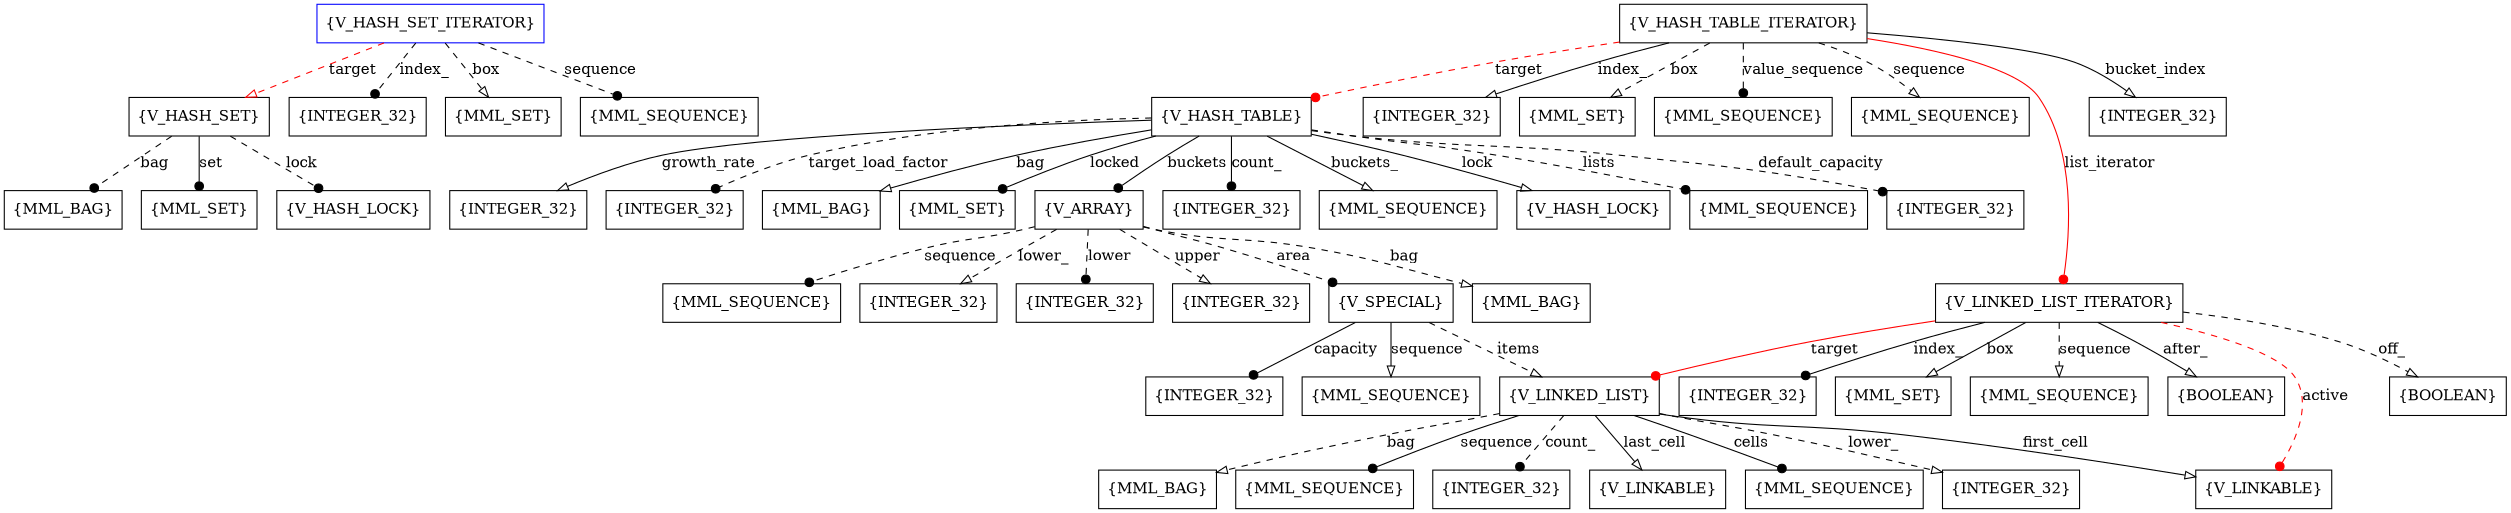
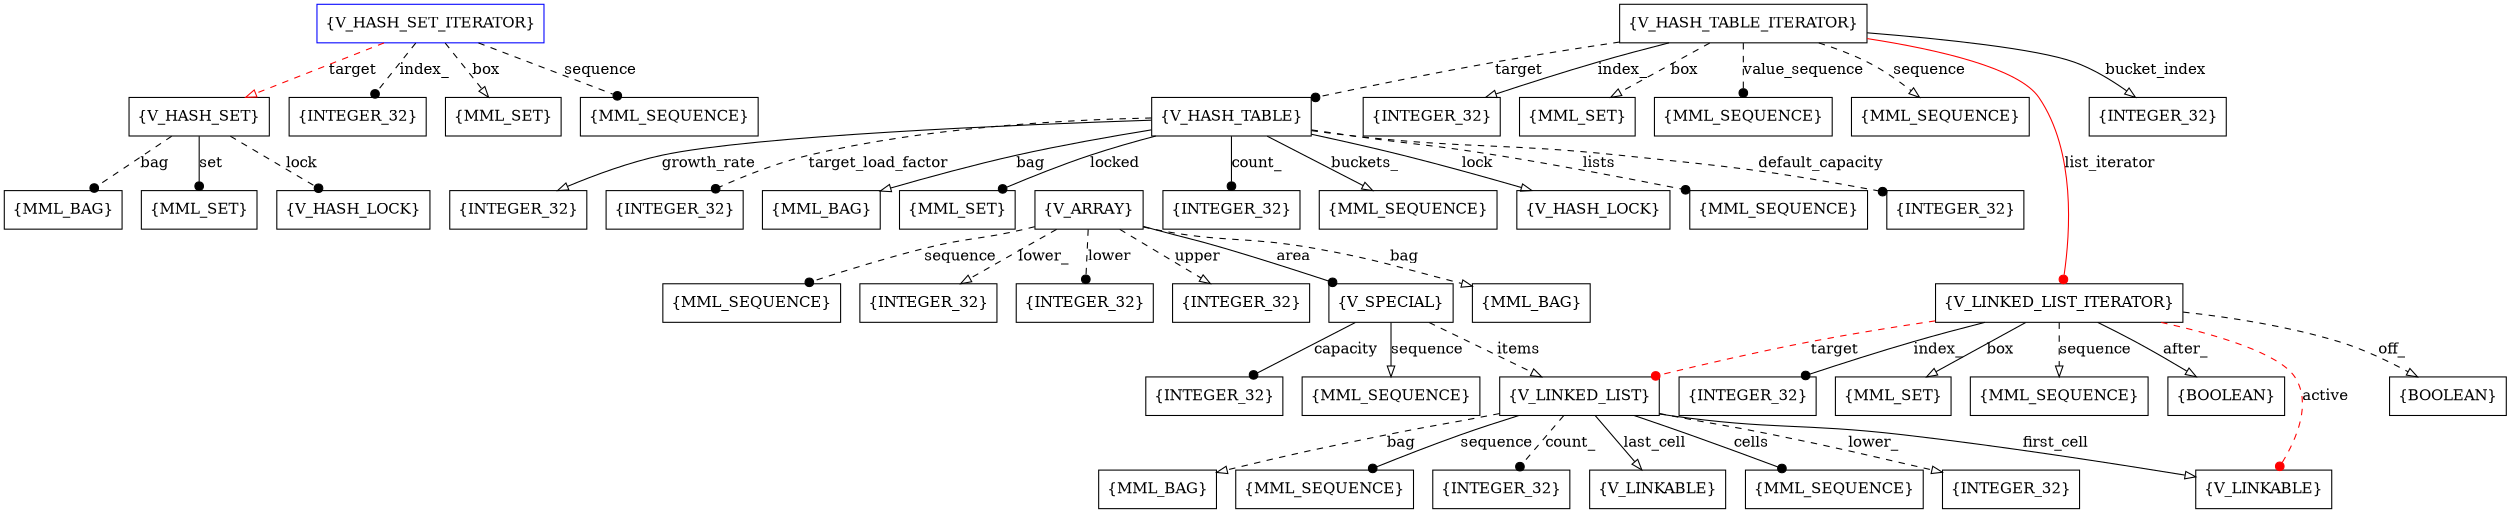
edge "{V_HASH_TABLE_ITERATOR}" -> "{V_HASH_TABLE}": color red -> black
edge "{V_HASH_TABLE}" -> "{V_ARRAY}": removed, label "buckets"
edge "{V_ARRAY}" -> "{V_SPECIAL}": style dashed -> solid
edge "{V_LINKED_LIST_ITERATOR}" -> "{V_LINKED_LIST}": style solid -> dashed
